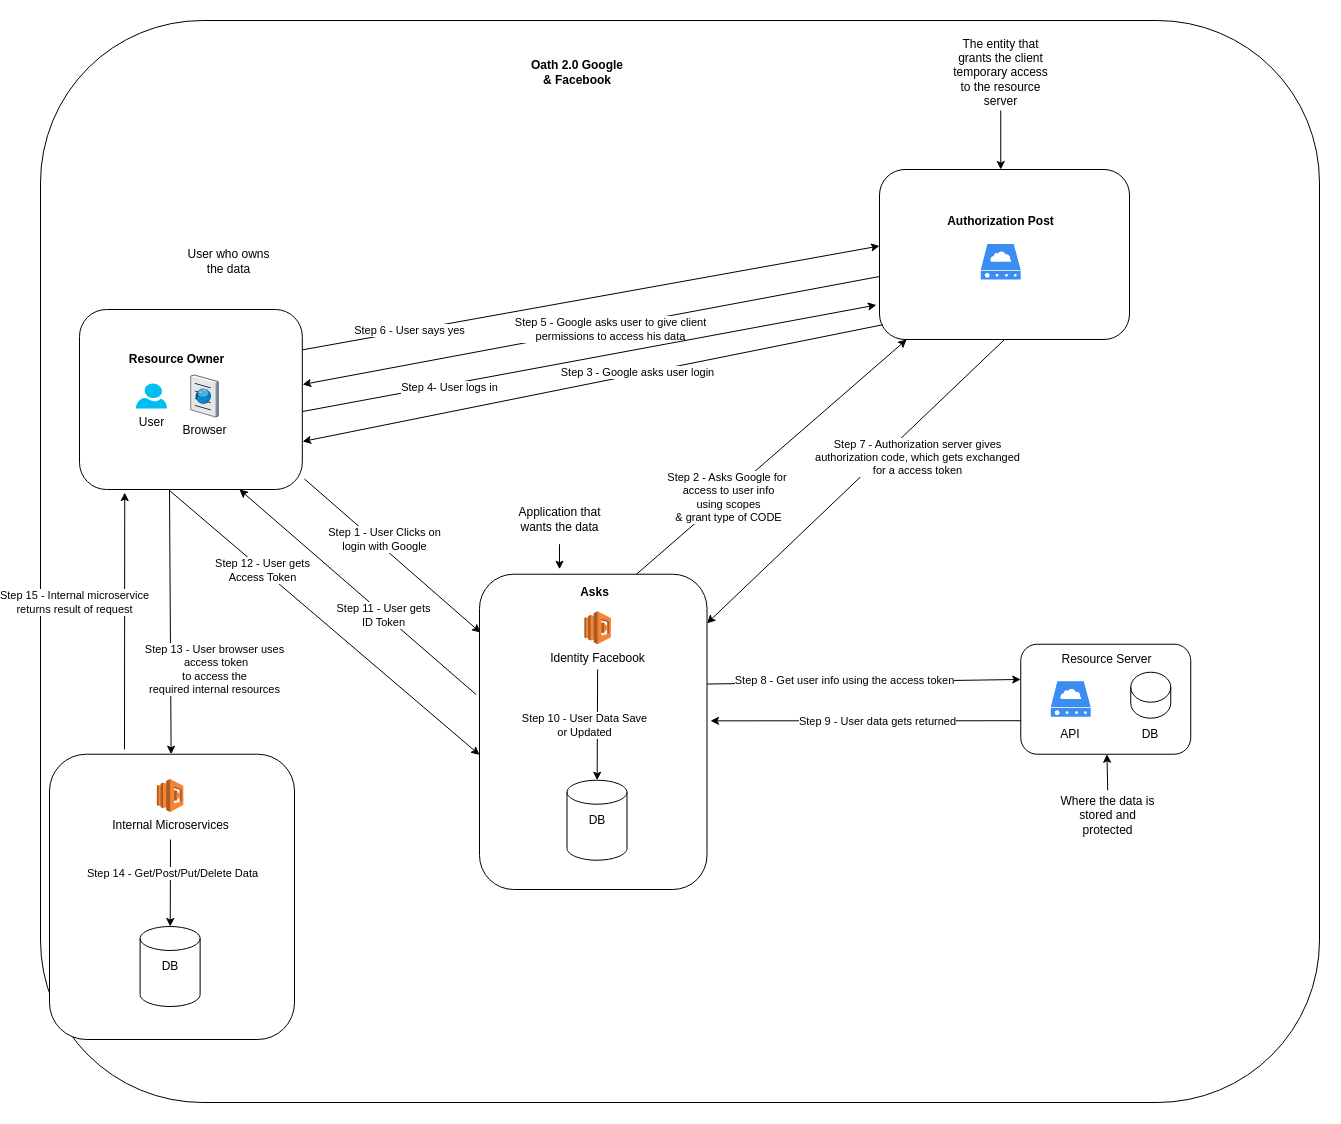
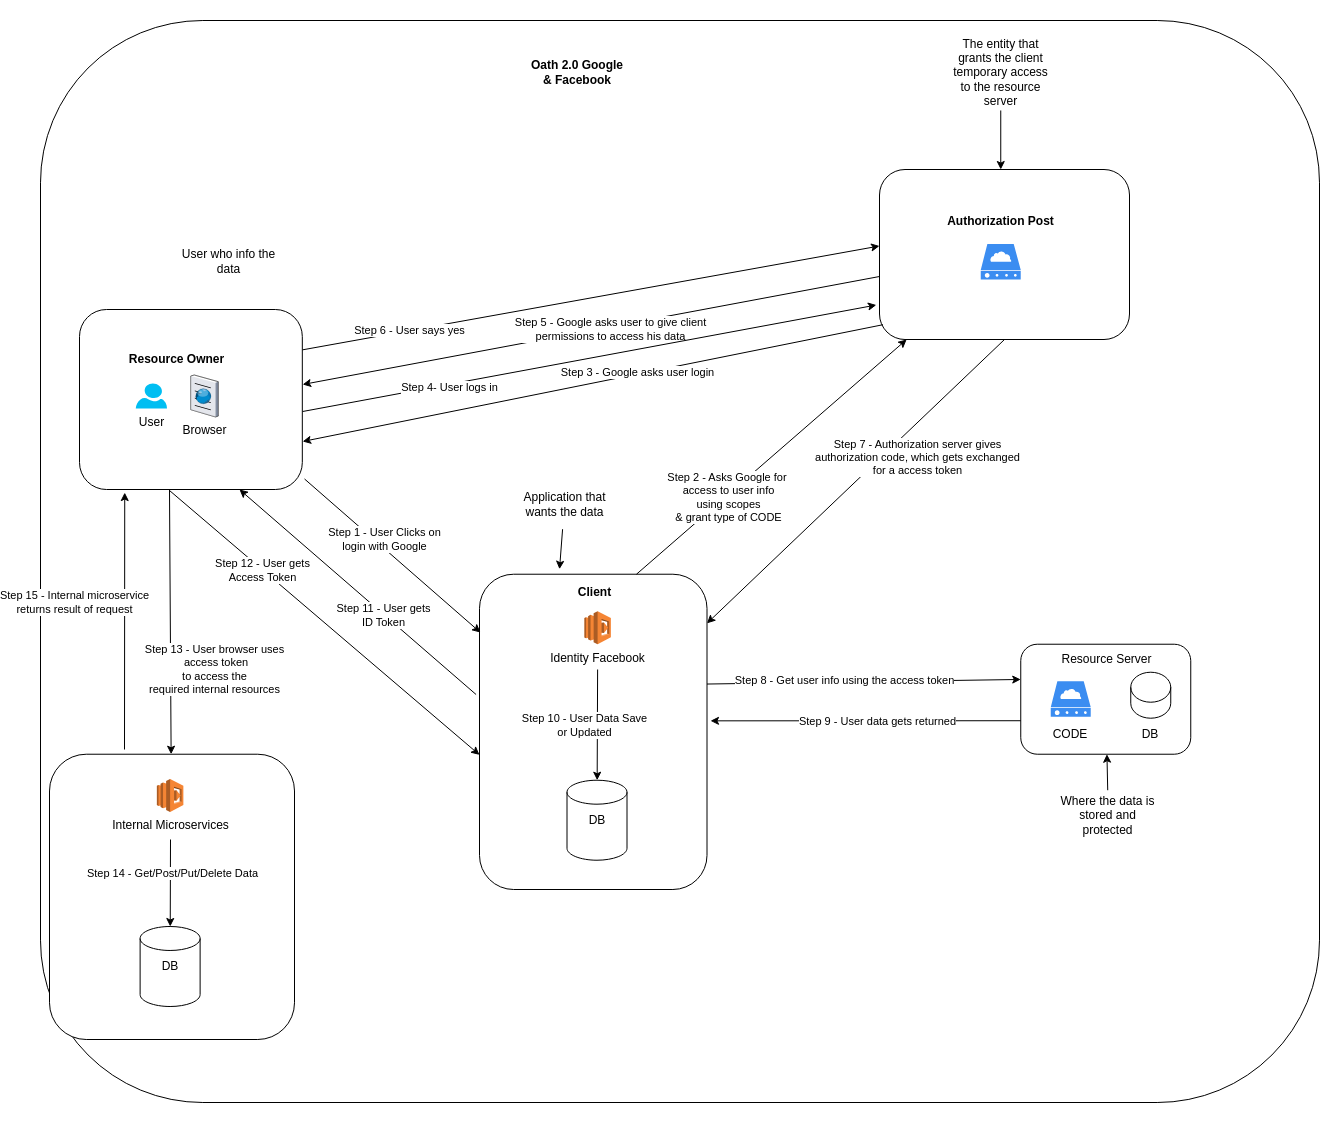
node "User who owns the data": label "User who owns the data" -> "User who info the data"
node "Application that wants the data": moved (560, 519) -> (565, 504)
node "Asks": label "Asks" -> "Client"
node "API": label "API" -> "CODE"
